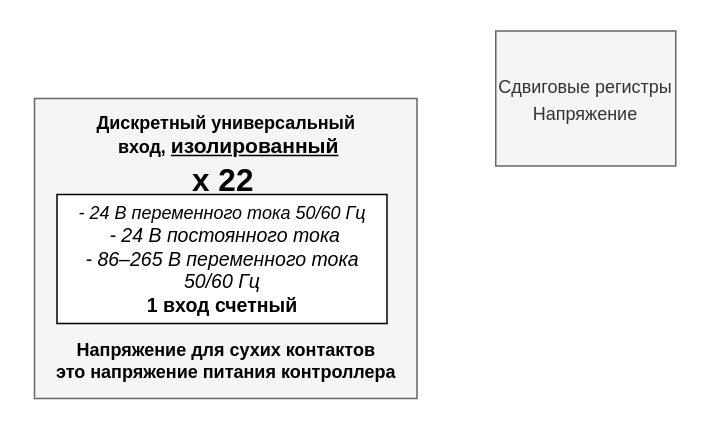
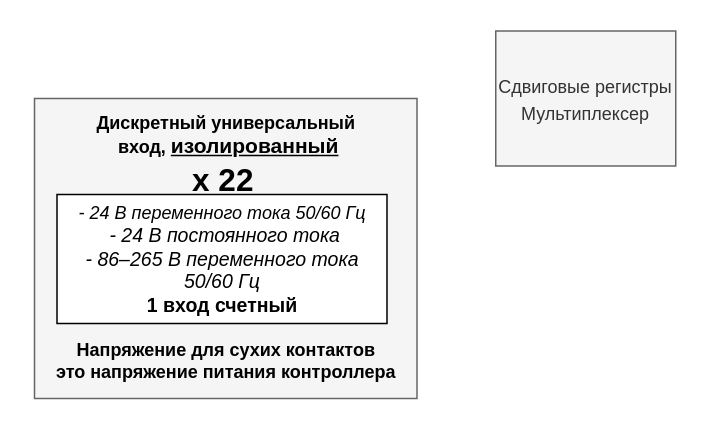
node "Сдвиговые регистры Напряжение": label "Сдвиговые регистры Напряжение" -> "Сдвиговые регистры Мультиплексер"
